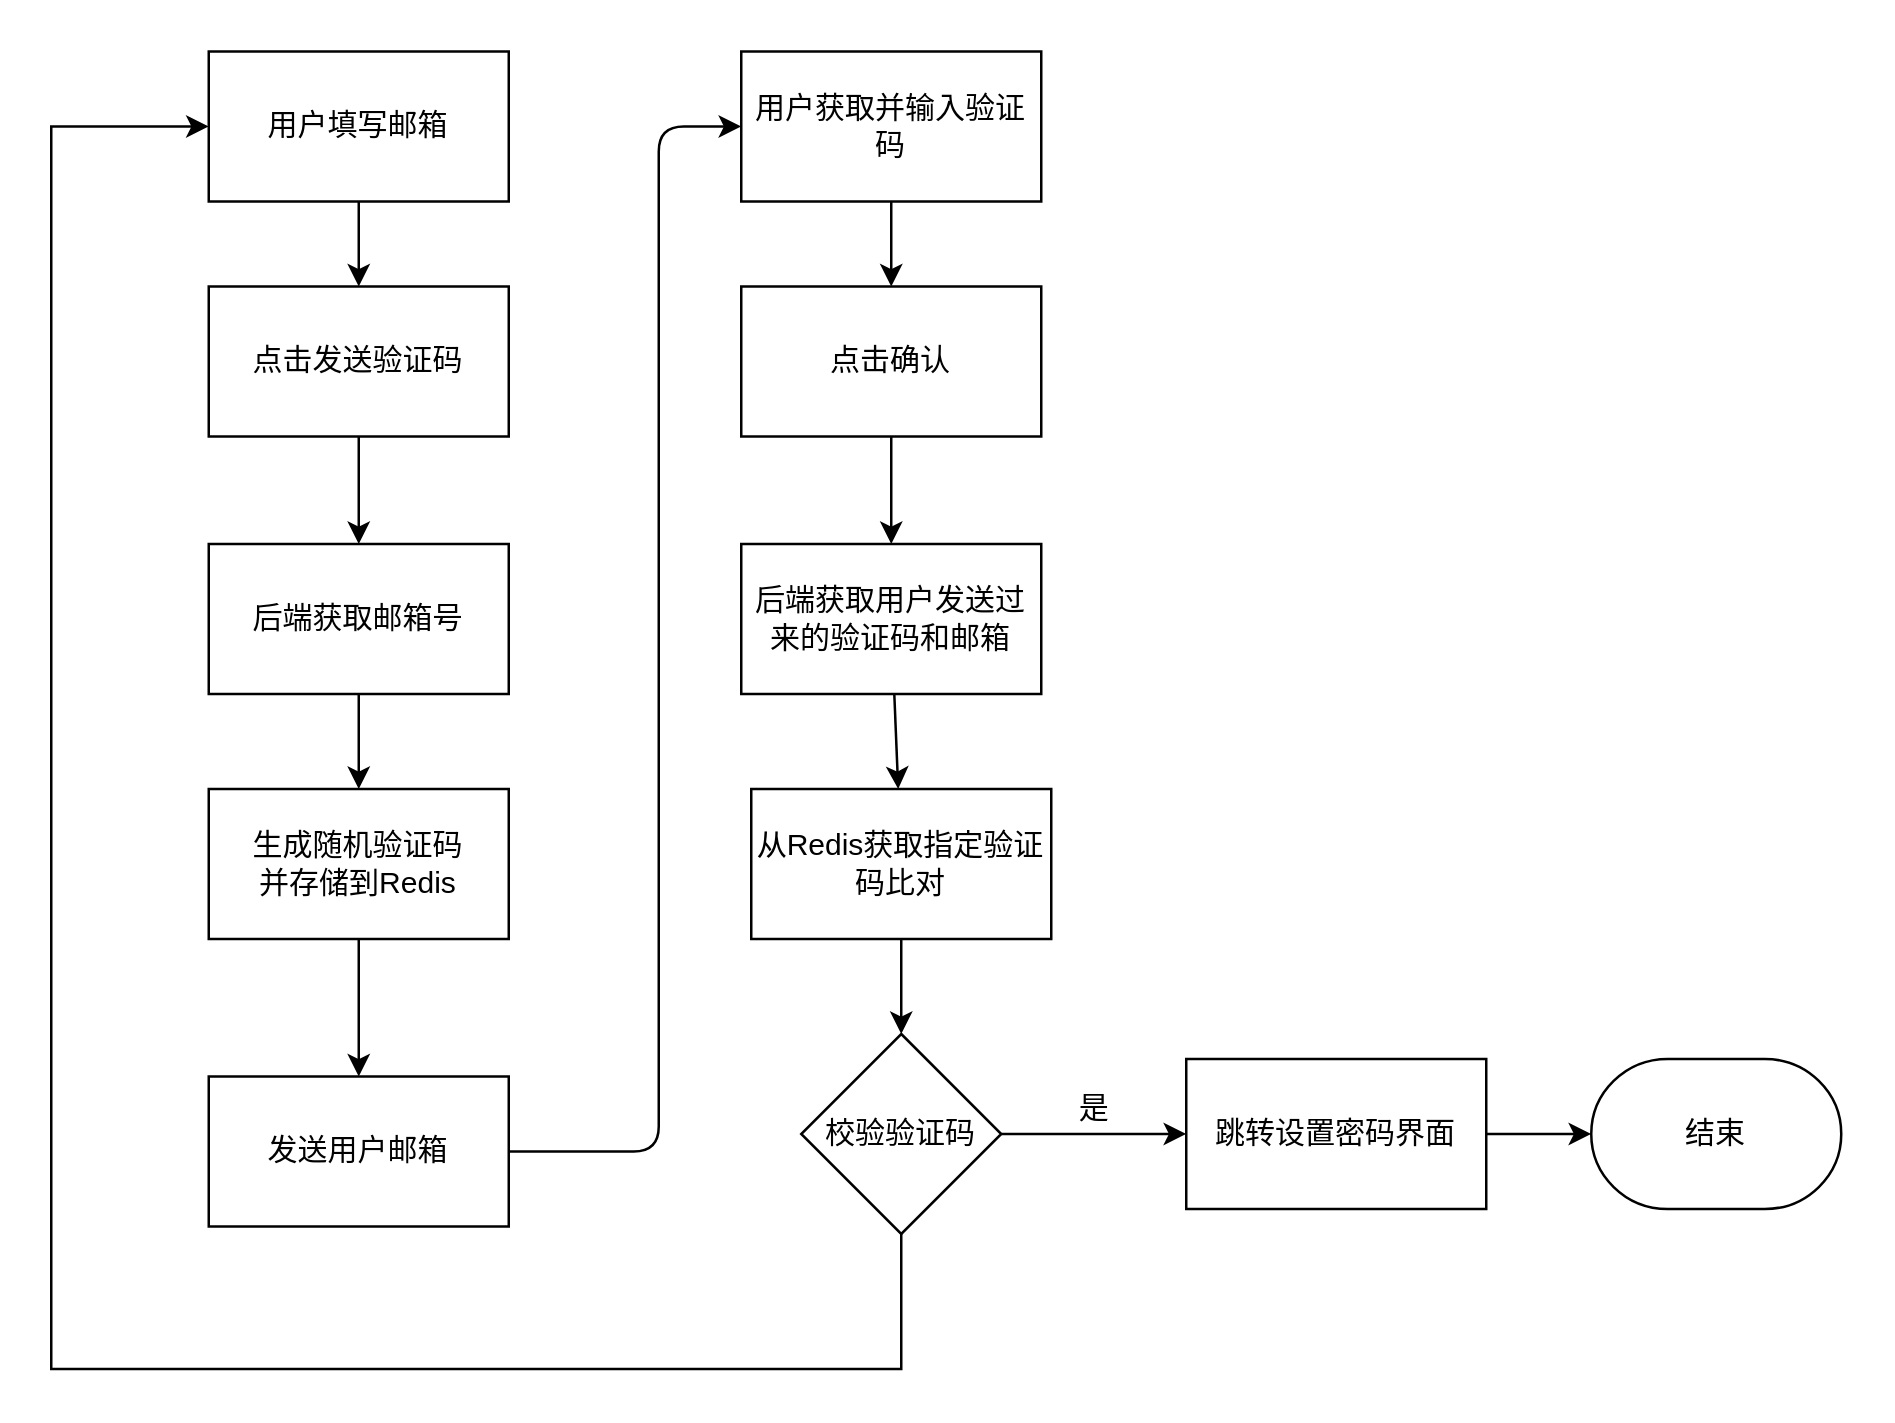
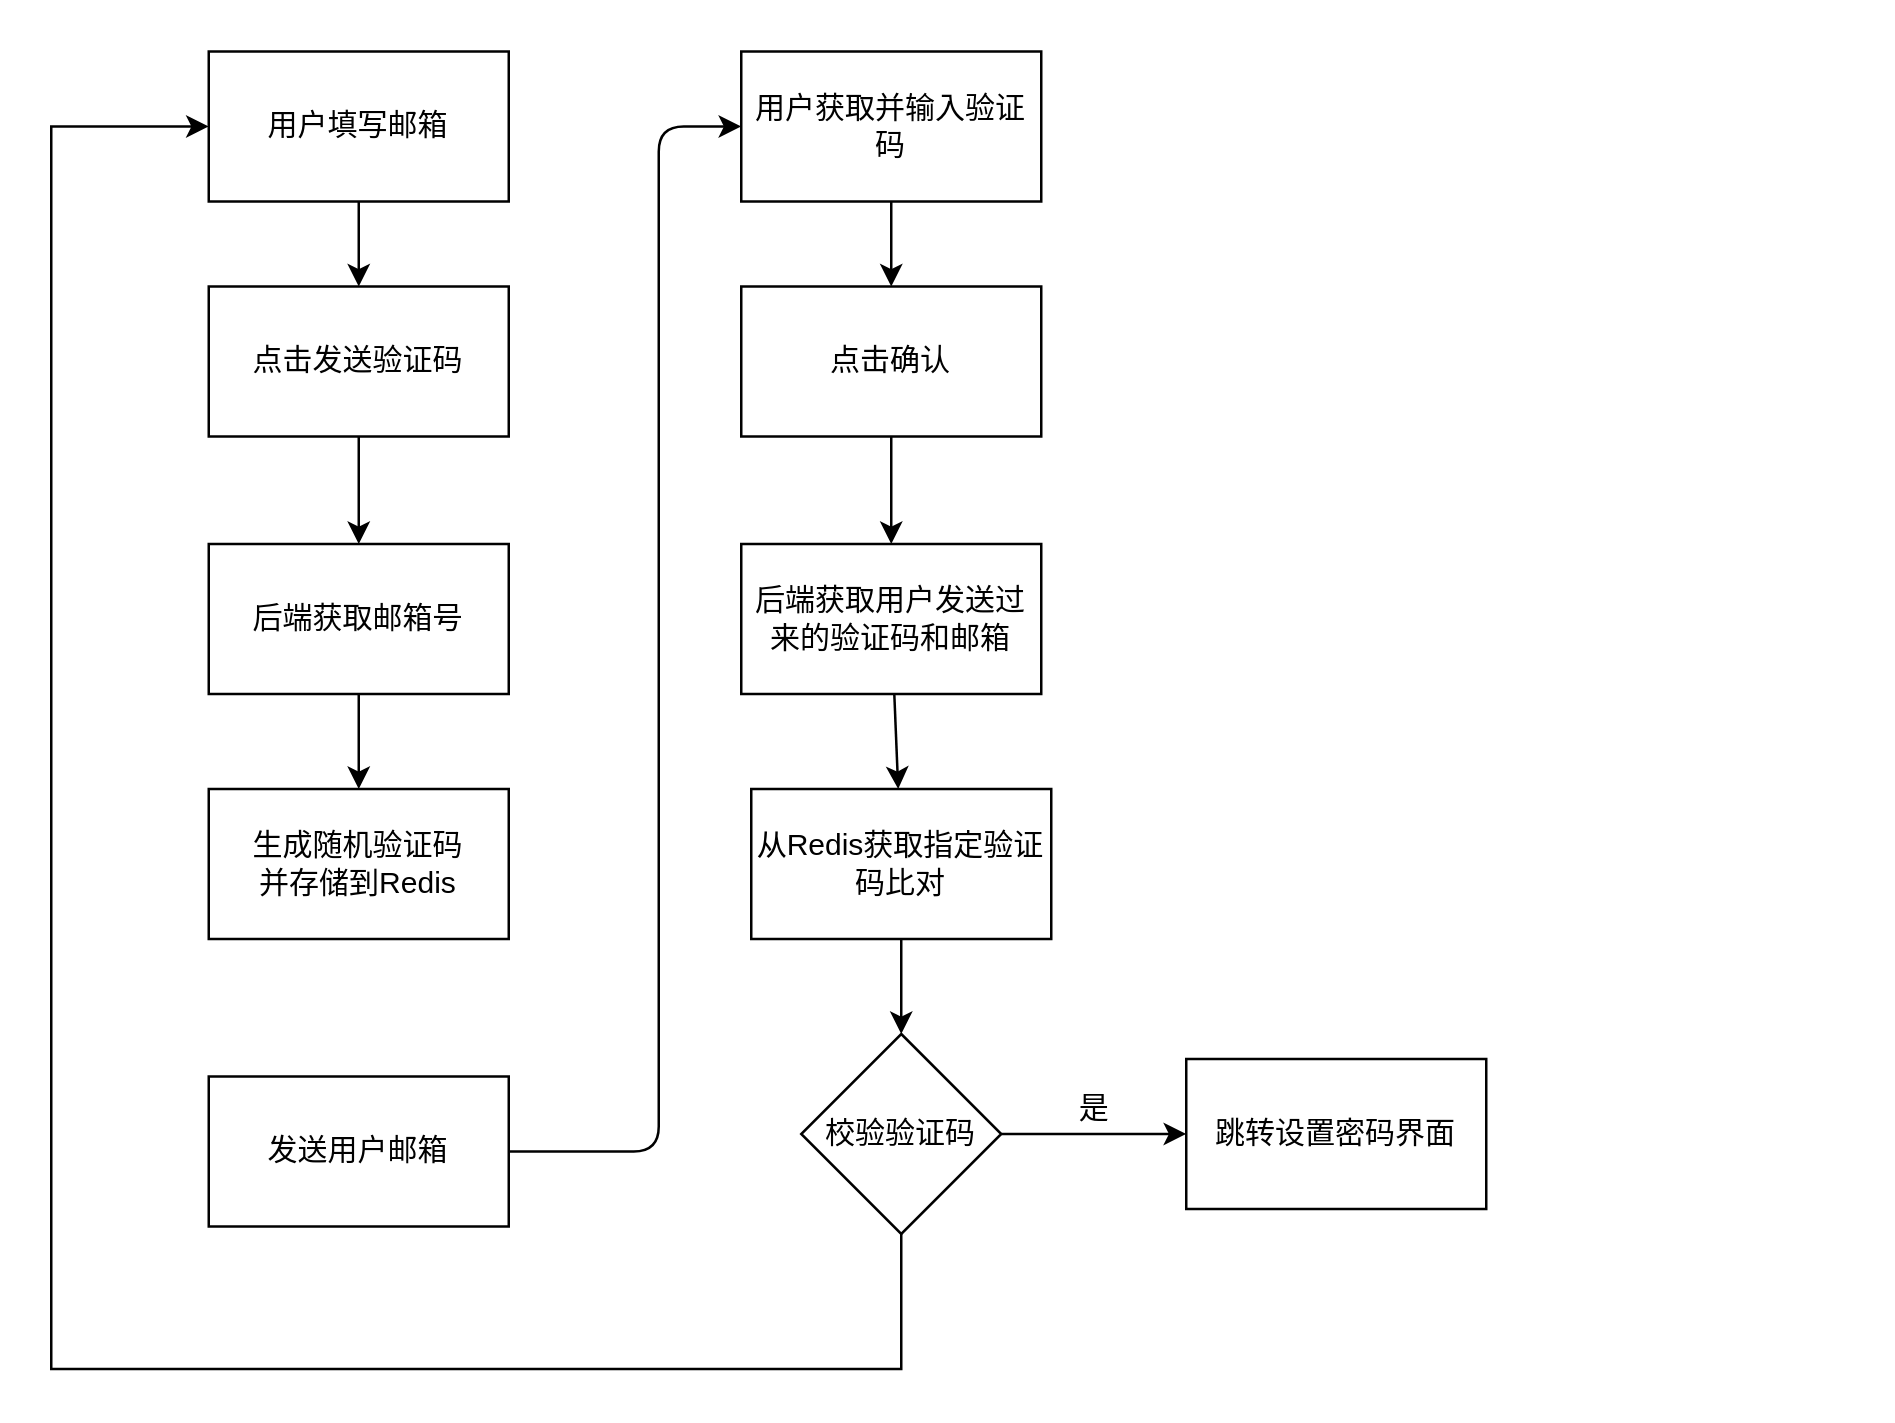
edge "生成随机验证码 并存储到Redis" -> "发送用户邮箱": removed
edge "跳转设置密码界面" -> "结束": removed
node "结束": removed
